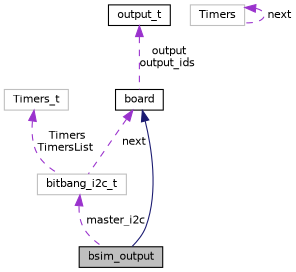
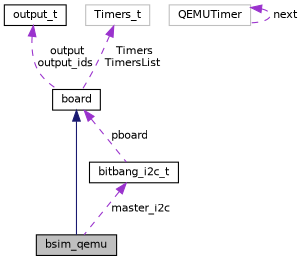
node "Timers": label "Timers" -> "QEMUTimer"
edge "bitbang_i2c_t" -> "board": label " next" -> " pboard"
edge "bitbang_i2c_t" -> "Timers_t": now "board" -> "Timers_t"
node "bitbang_i2c_t": color grey75 -> black
node "bsim_output": label "bsim_output" -> "bsim_qemu"
